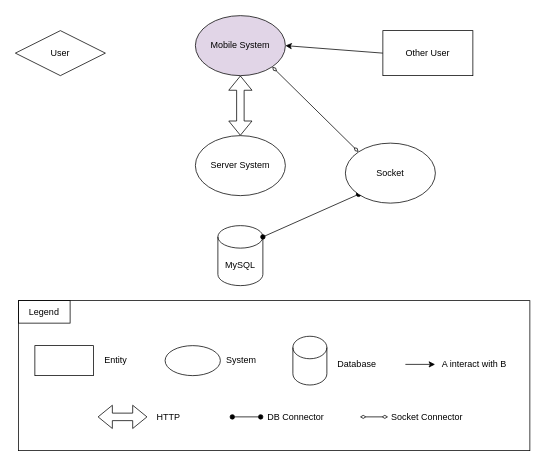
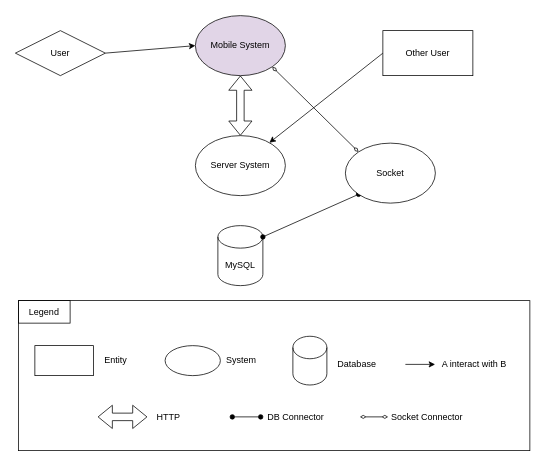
edge "User" -> "Mobile System": added
edge "Other User" -> "Mobile System": now "Other User" -> "Server System"
